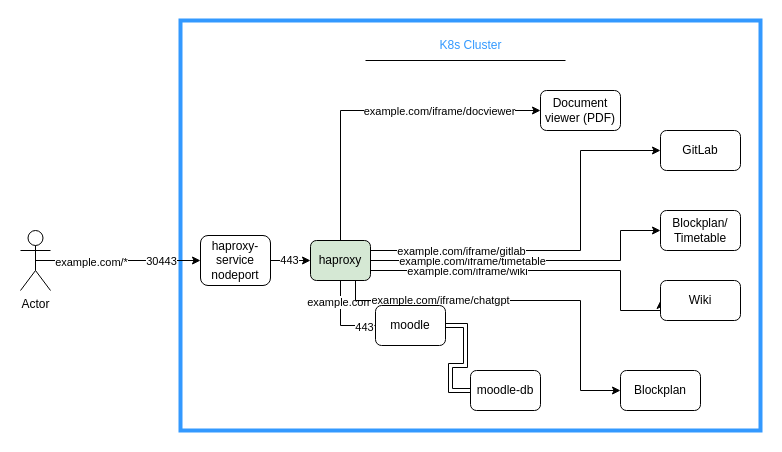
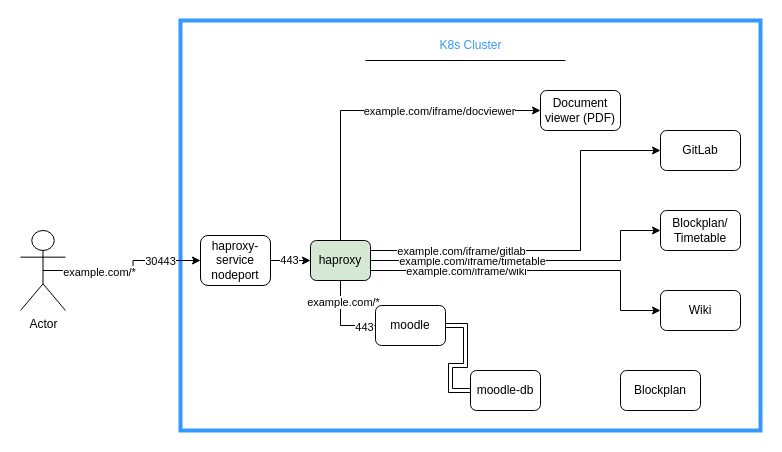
node "Actor": size 30x60 -> 45x80
edge "haproxy" -> "Blockplan": removed, label "example.com/iframe/chatgpt"
node "Wiki": moved (701, 301) -> (701, 311)
